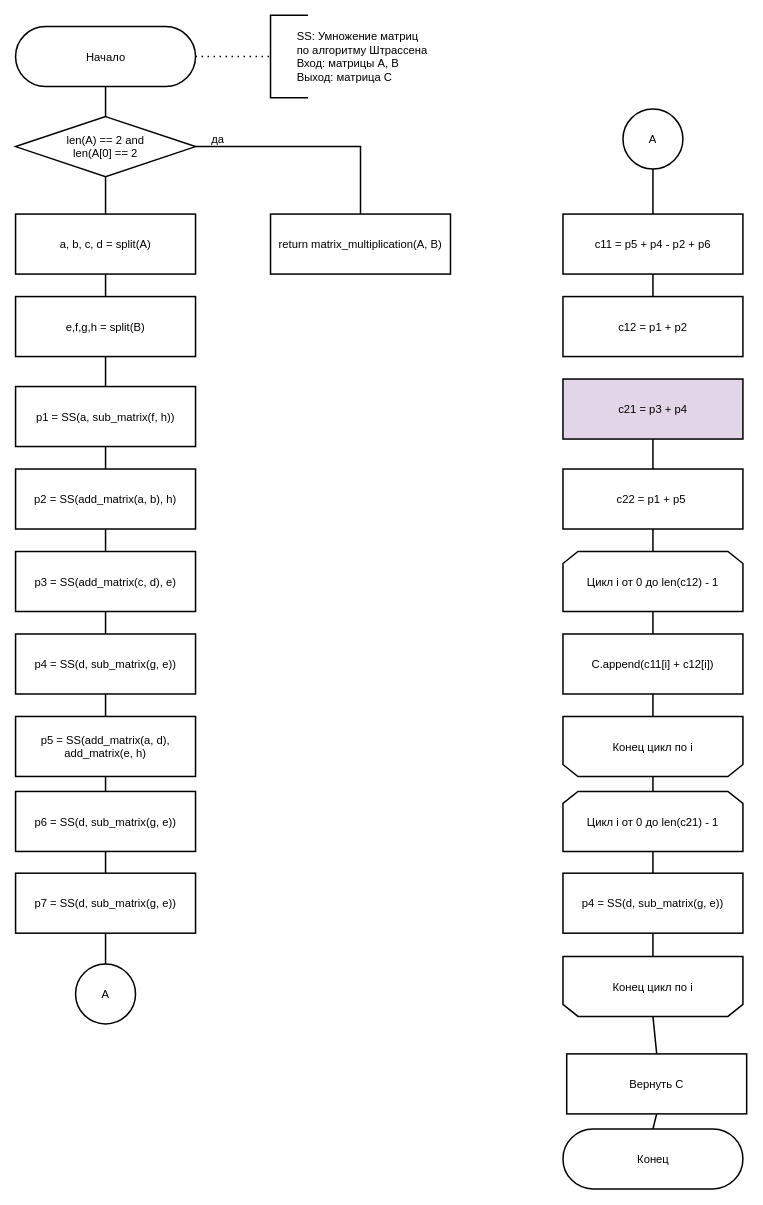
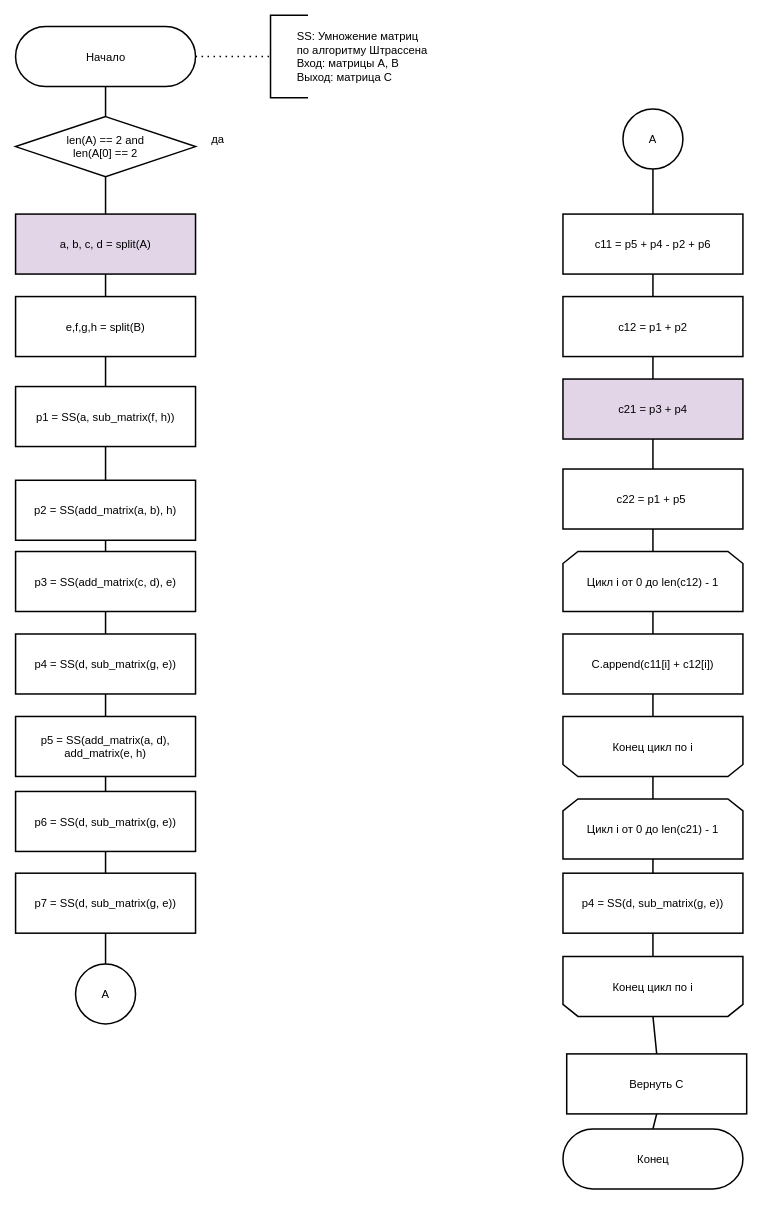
edge "len(A) == 2 and len(A[0] == 2" -- "return matrix_multiplication(A, B)": removed
node "a, b, c, d = split(A)": fillcolor #ffffff -> #e1d5e7
node "return matrix_multiplication(A, B)": removed
edge "c12 = p1 + p2" -- "c21 = p3 + p4": added
node "p2 = SS(add_matrix(a, b), h)": moved (105, 499) -> (105, 510)
node "Цикл i от 0 до len(c21) - 1": moved (653, 822) -> (653, 829)
